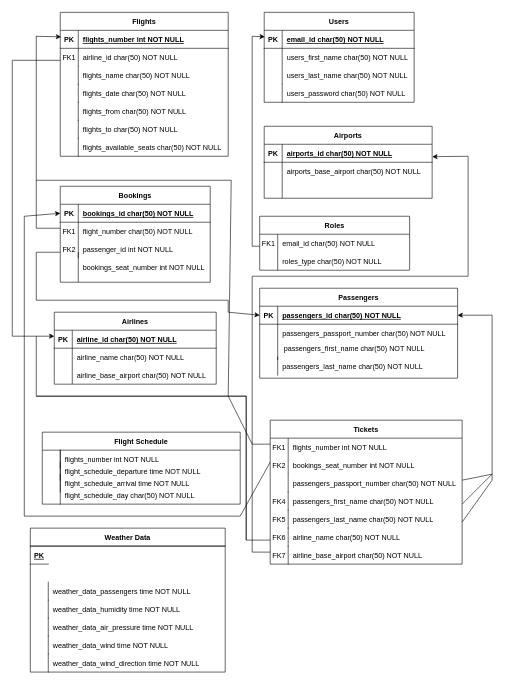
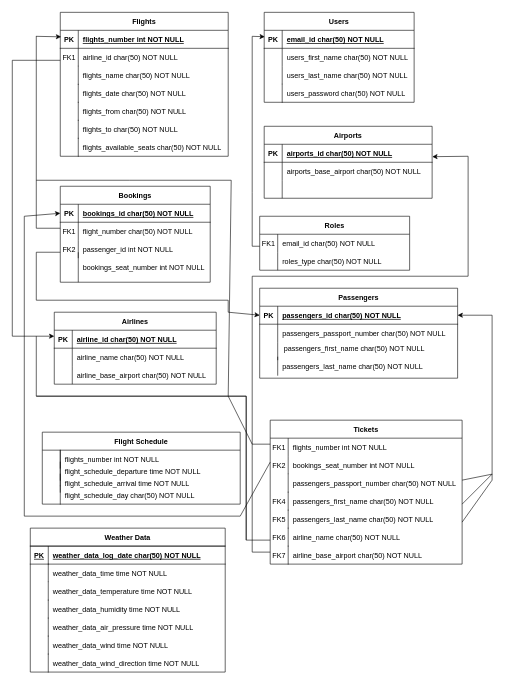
node "weather_data_log_date char(50) NOT NULL": added
node "weather_data_time time NOT NULL": added
node "weather_data_passengers time NOT NULL": label "weather_data_passengers time NOT NULL" -> "weather_data_temperature time NOT NULL"
